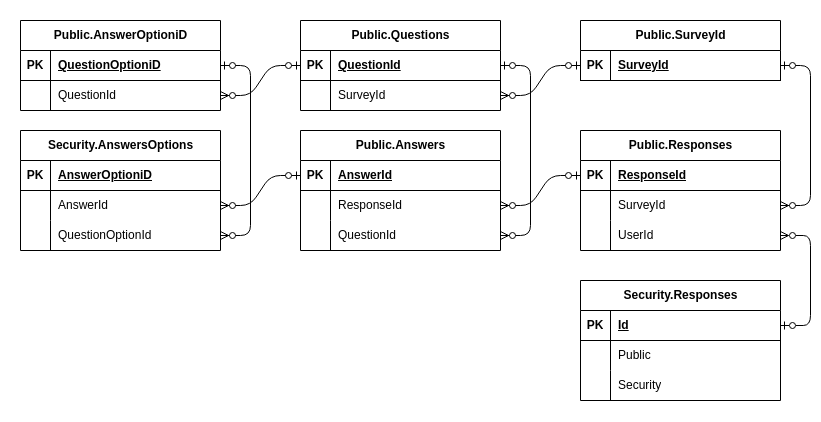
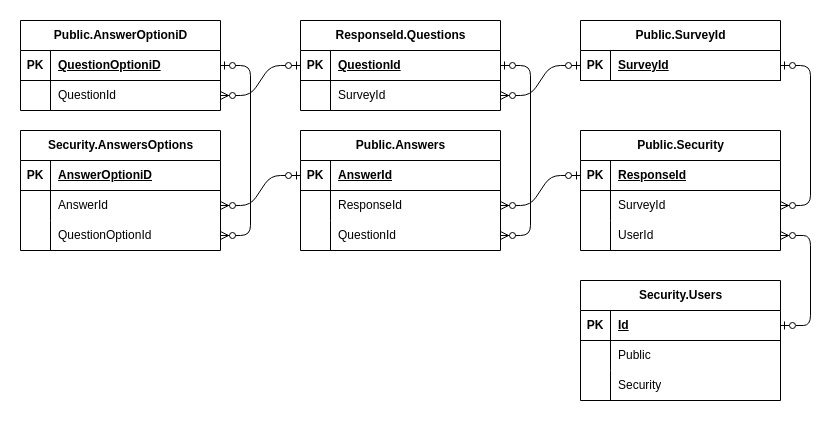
node "Public.Questions": label "Public.Questions" -> "ResponseId.Questions"
node "Public.Responses": label "Public.Responses" -> "Public.Security"
node "Security.Responses": label "Security.Responses" -> "Security.Users"
